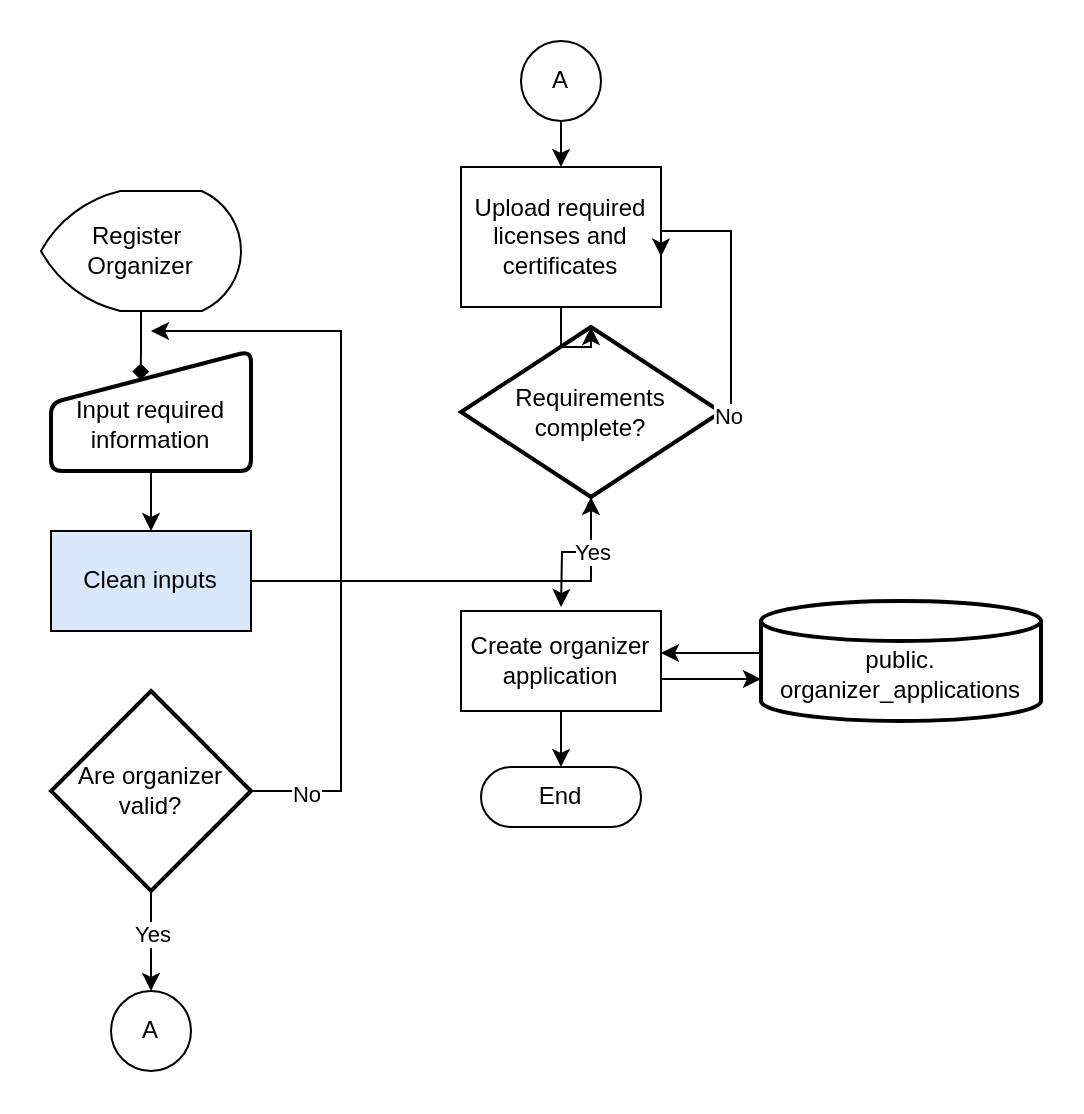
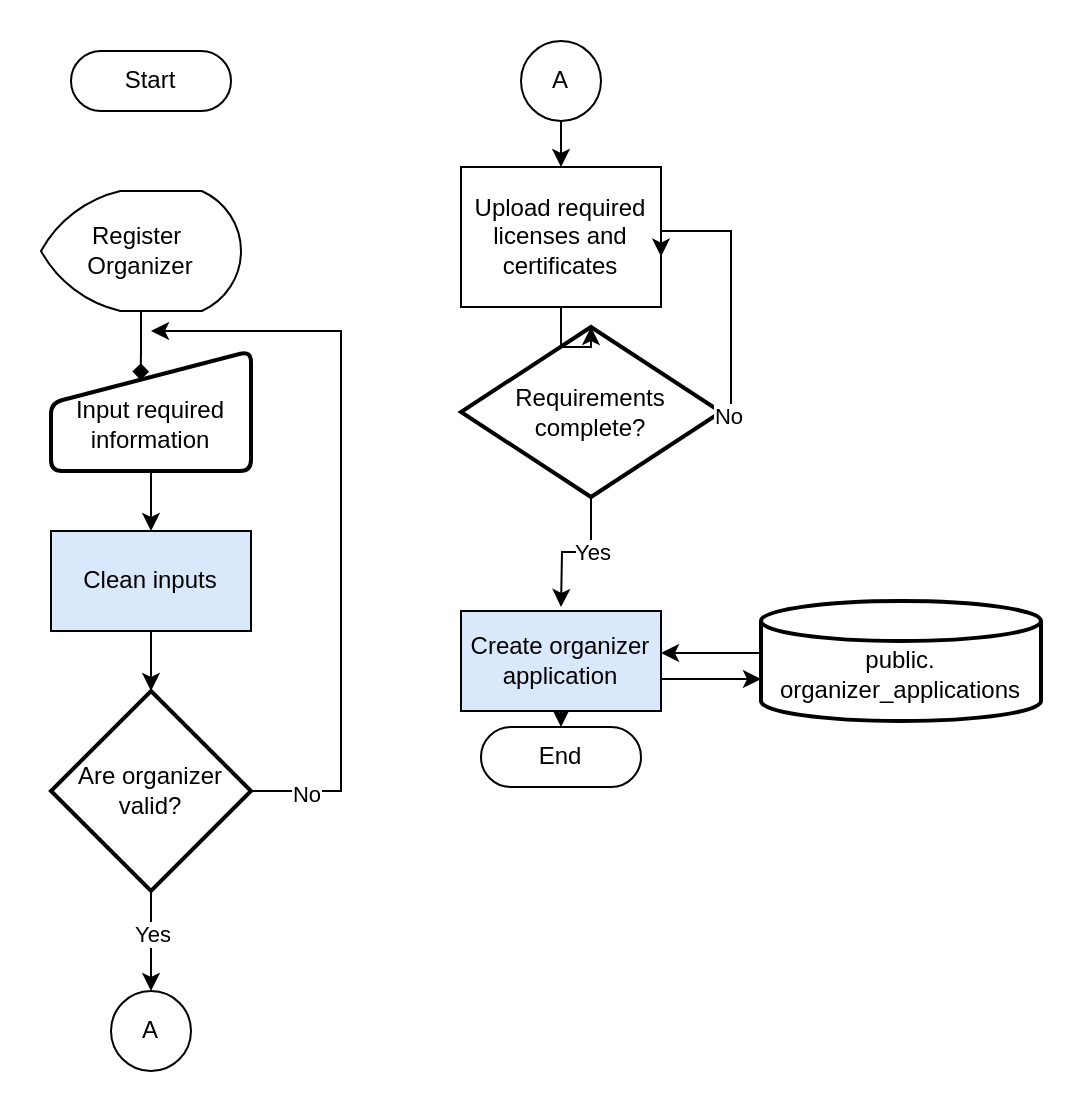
node "Start": added
edge "Clean inputs" -> "Requirements complete?": now "Clean inputs" -> "Are organizer valid?"
node "Create organizer application": fillcolor #ffffff -> #dae8fc
node "End": moved (561, 797) -> (561, 757)
